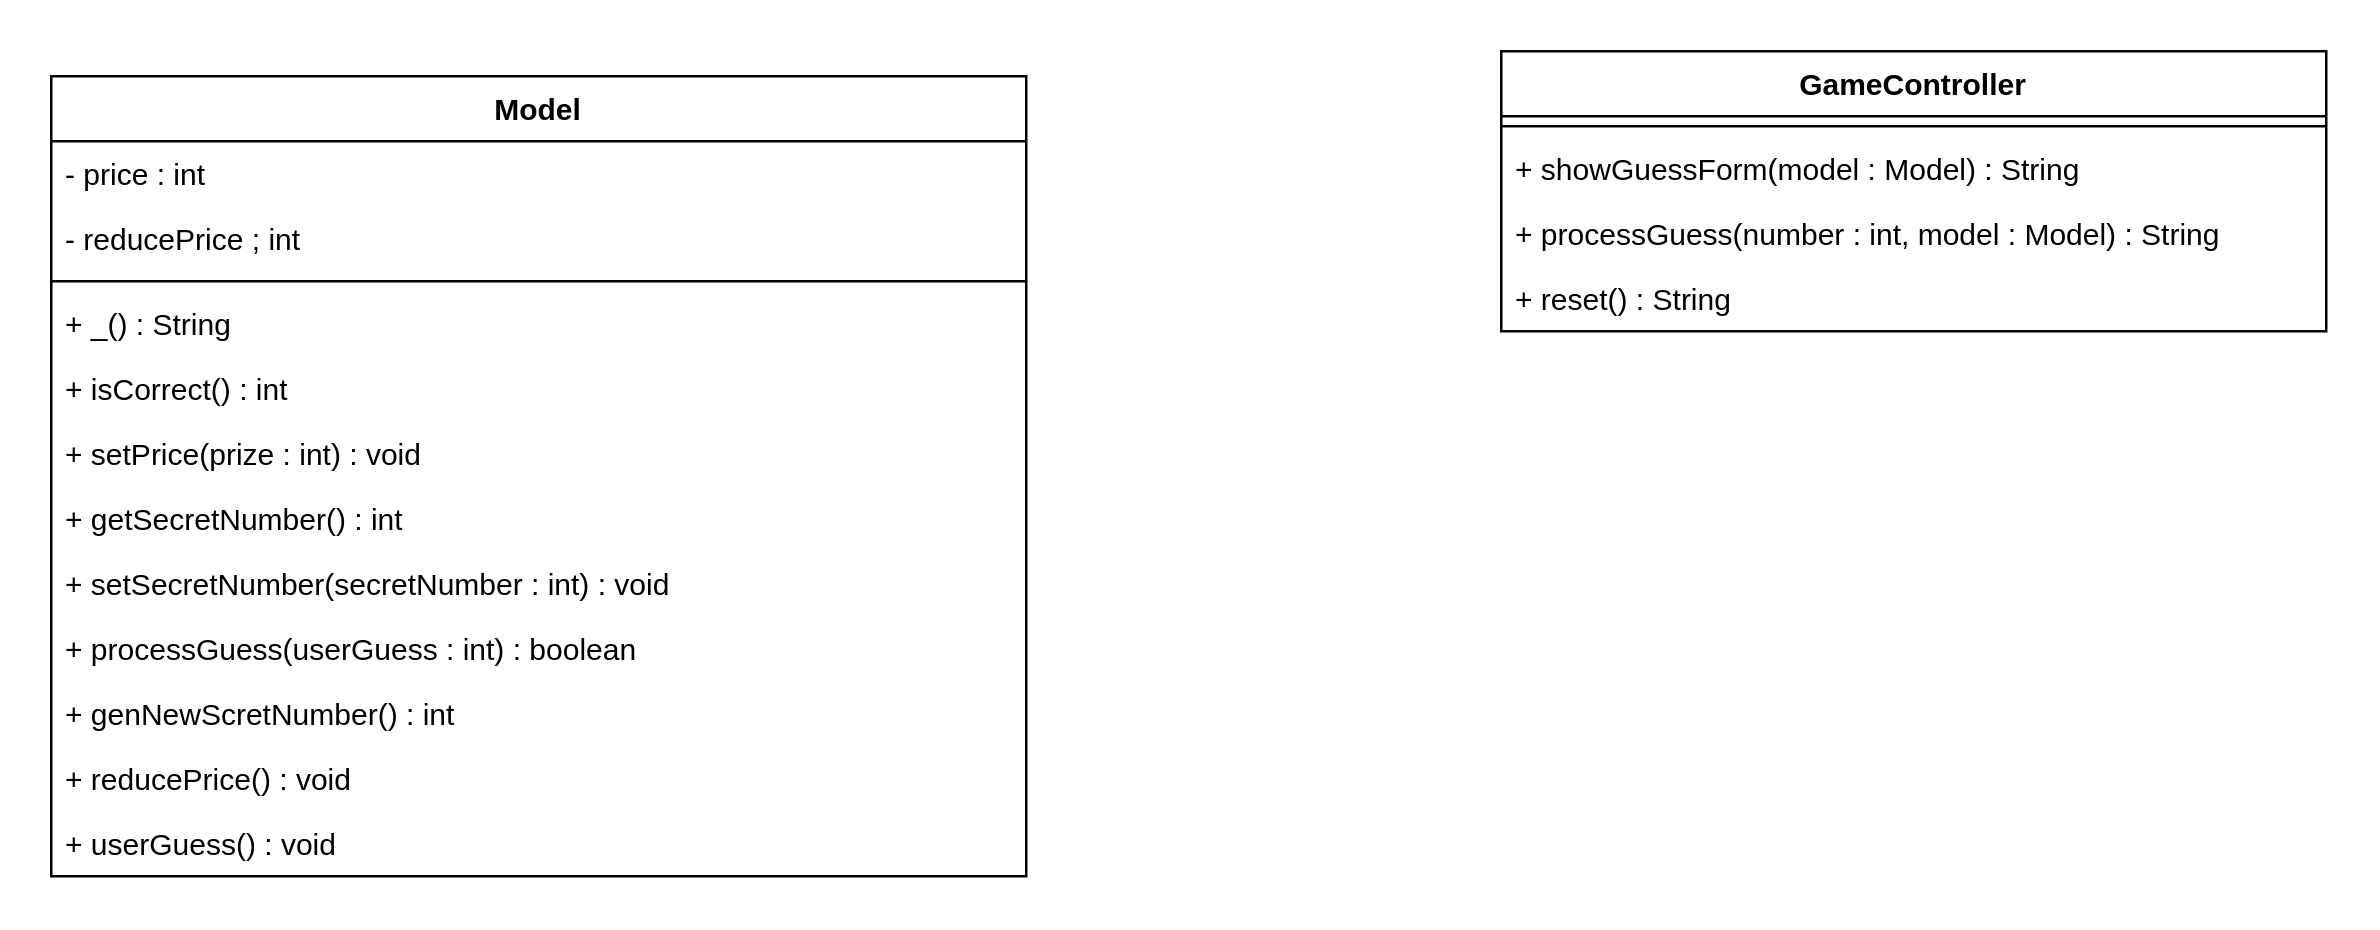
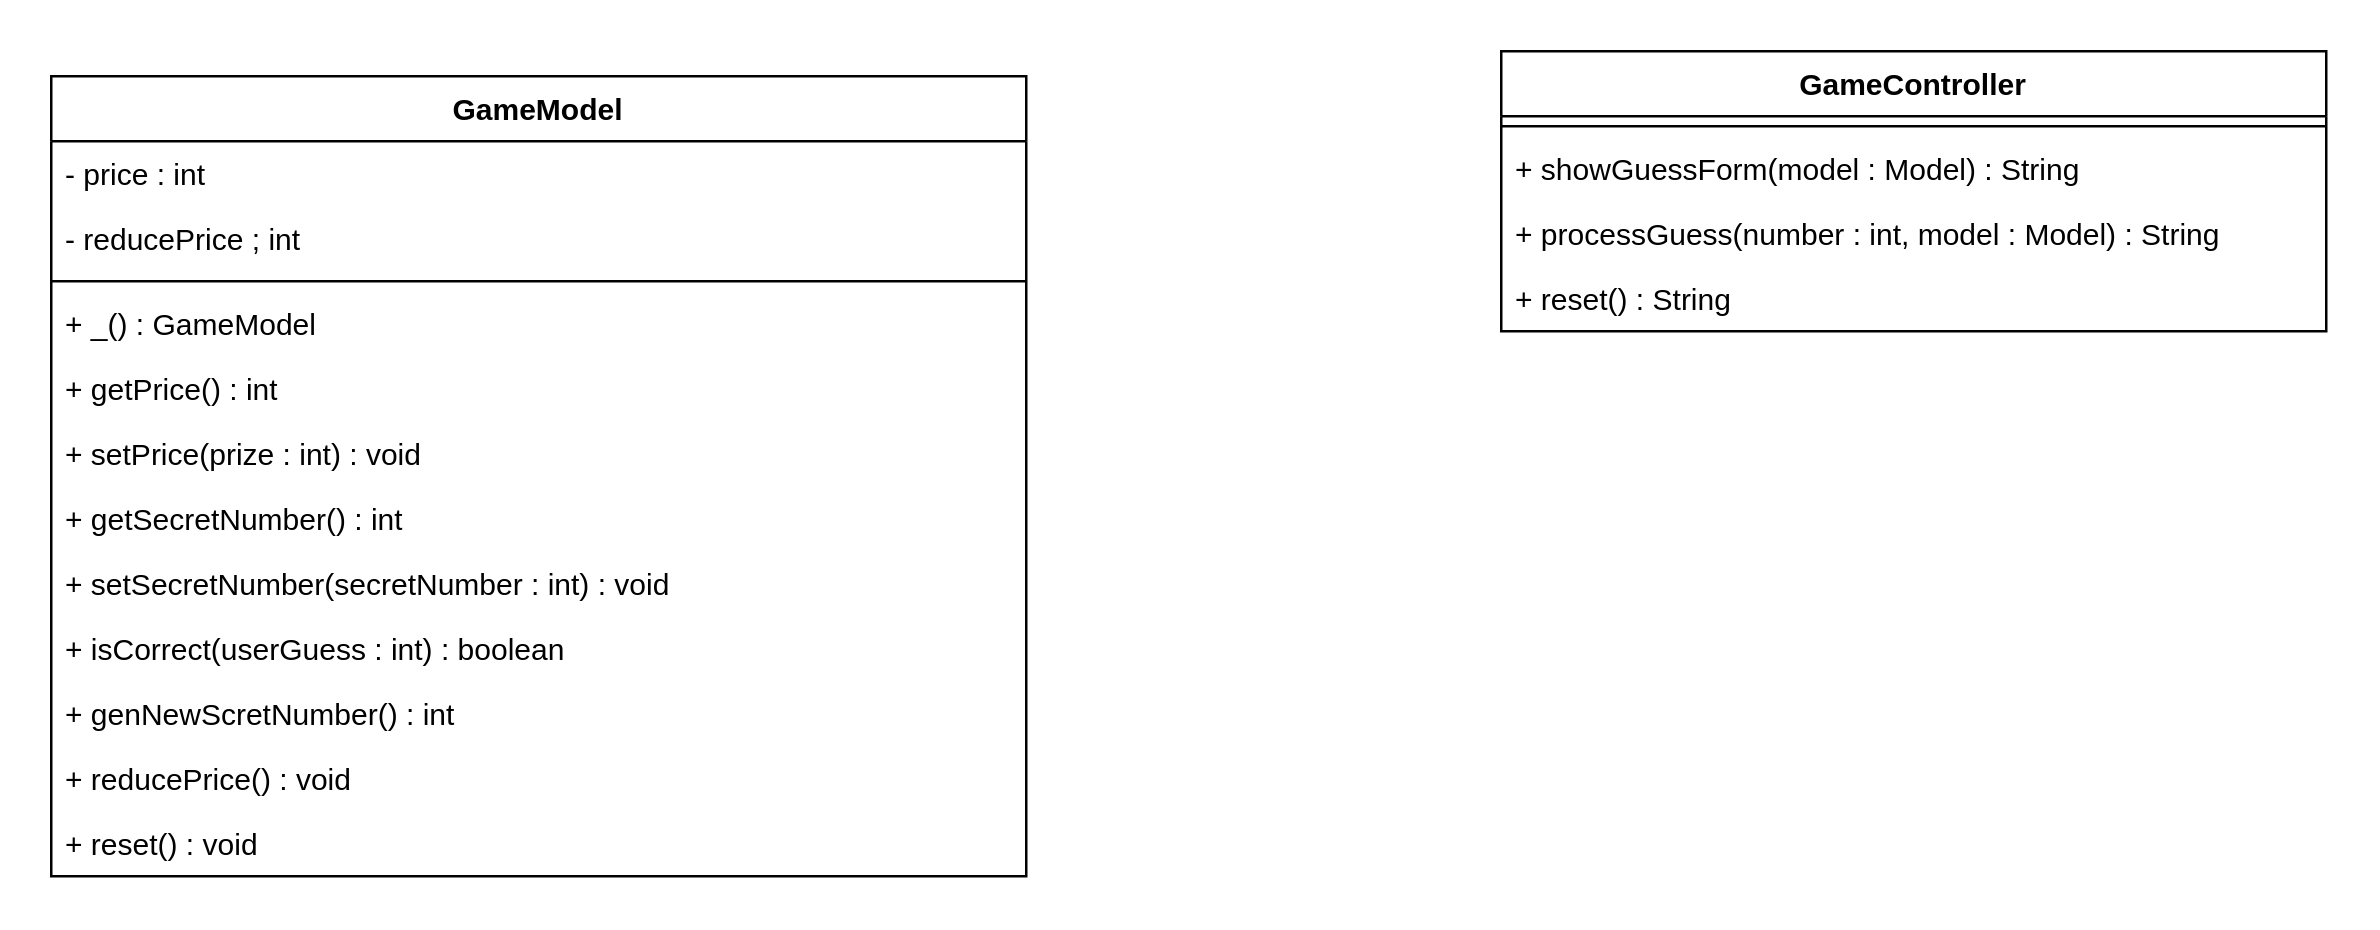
node "Model": label "Model" -> "GameModel"
node "+ _() : String": label "+ _() : String" -> "+ _() : GameModel"
node "+ isCorrect() : int": label "+ isCorrect() : int" -> "+ getPrice() : int"
node "+ processGuess(userGuess : int) : boolean": label "+ processGuess(userGuess : int) : boolean" -> "+ isCorrect(userGuess : int) : boolean"
node "+ userGuess() : void": label "+ userGuess() : void" -> "+ reset() : void"
